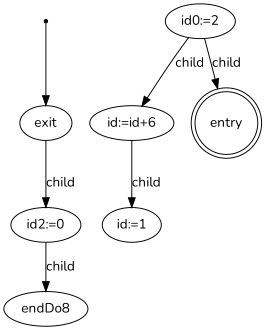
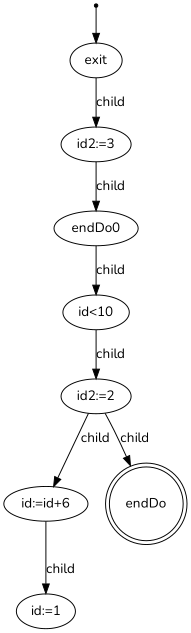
node "id0:=2": label "id0:=2" -> "id2:=2"
node "entry": label "entry" -> "endDo"
node "id2:=0": label "id2:=0" -> "id2:=3"
node "endDo8": label "endDo8" -> "endDo0"
node "id<10": added
